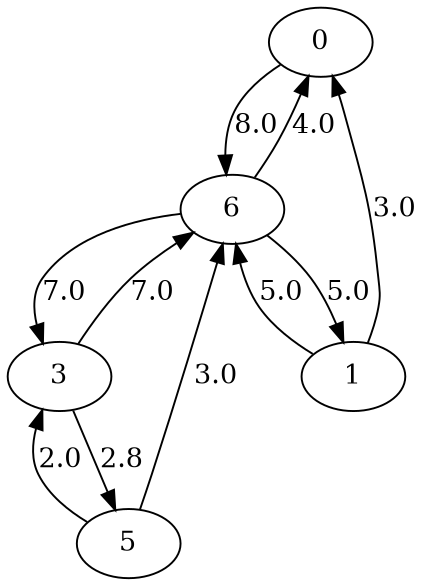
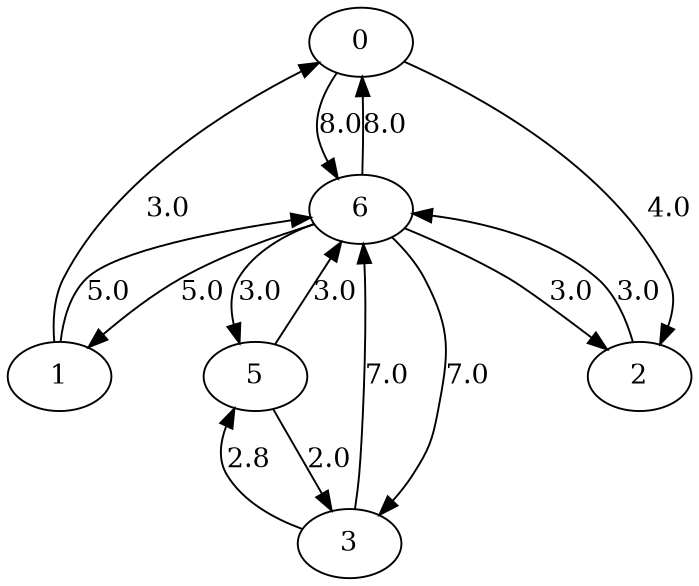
edge "6" -> "0": label "4.0" -> "8.0"
edge "6" -> "5": added, label "3.0"
node "2": added
